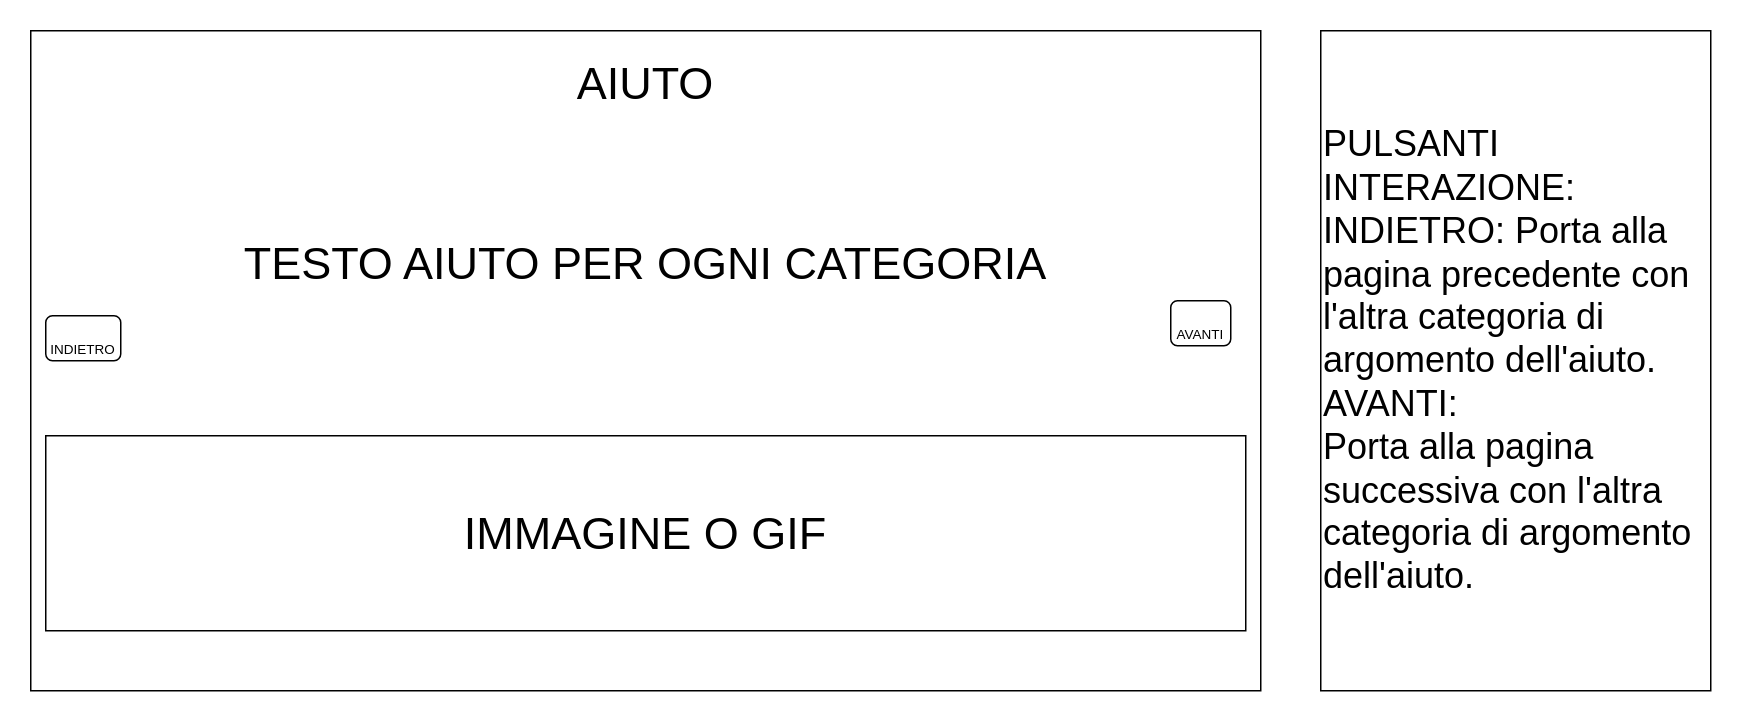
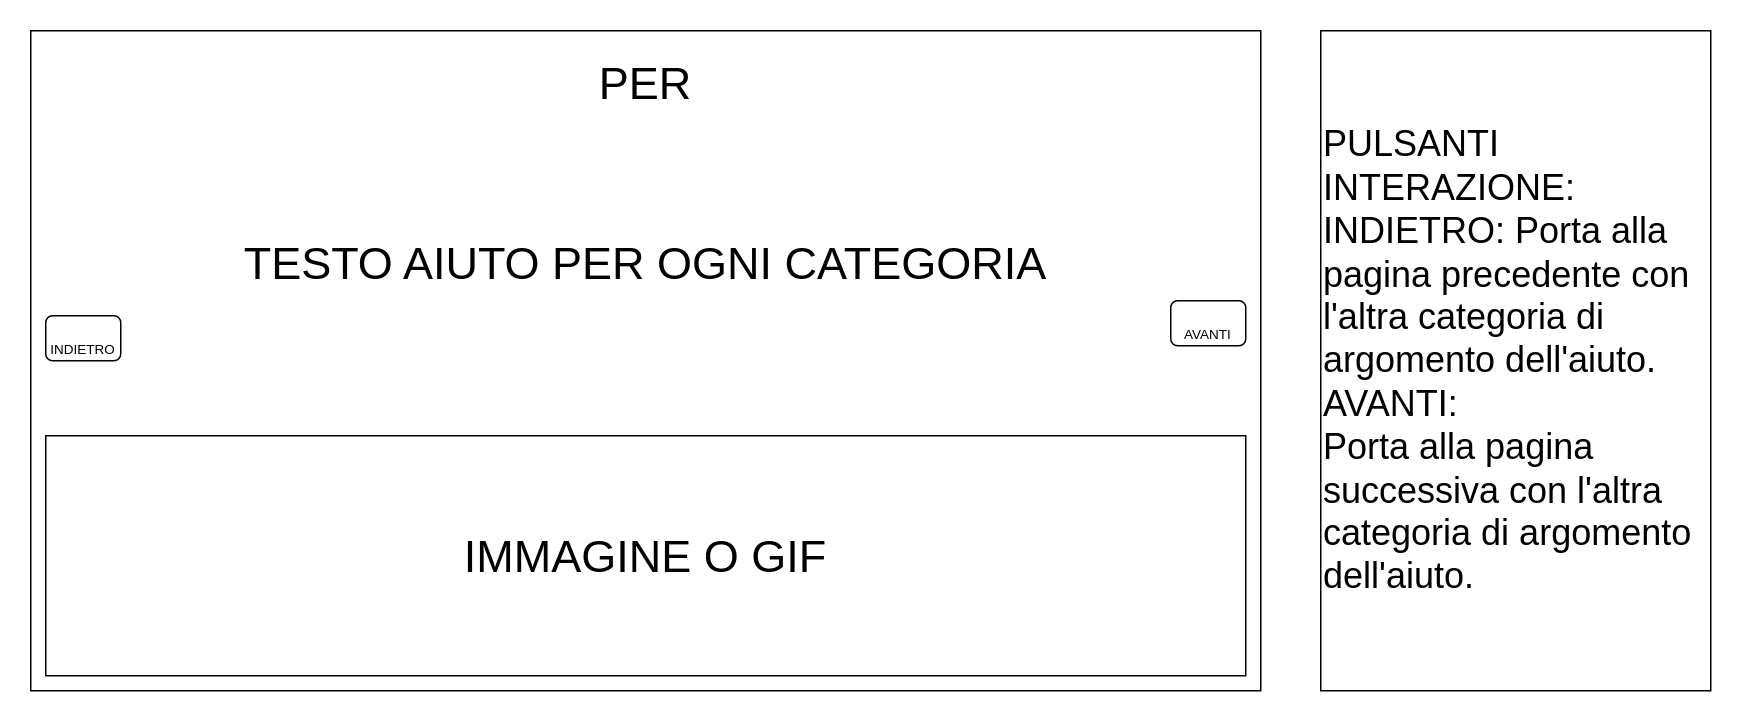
node "AIUTO": label "AIUTO" -> "PER"
node "AVANTI": size 60x45 -> 75x45
node "IMMAGINE O GIF": size 1200x195 -> 1200x240
